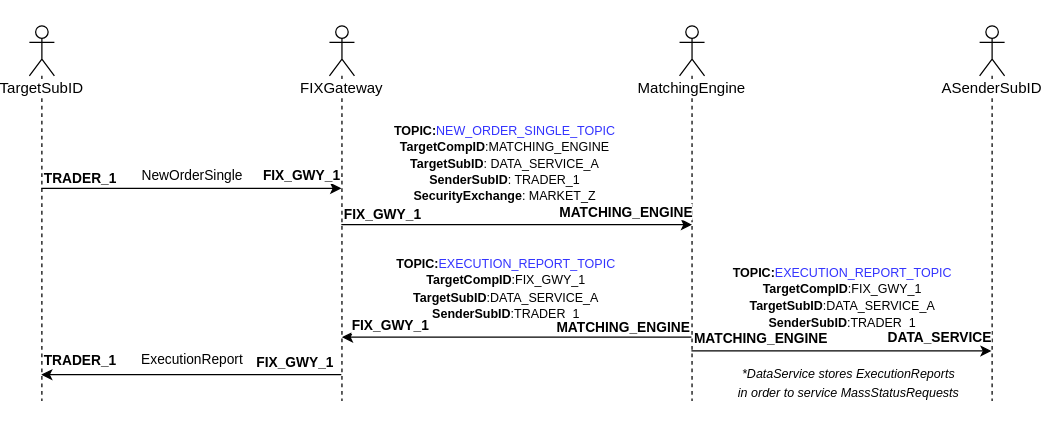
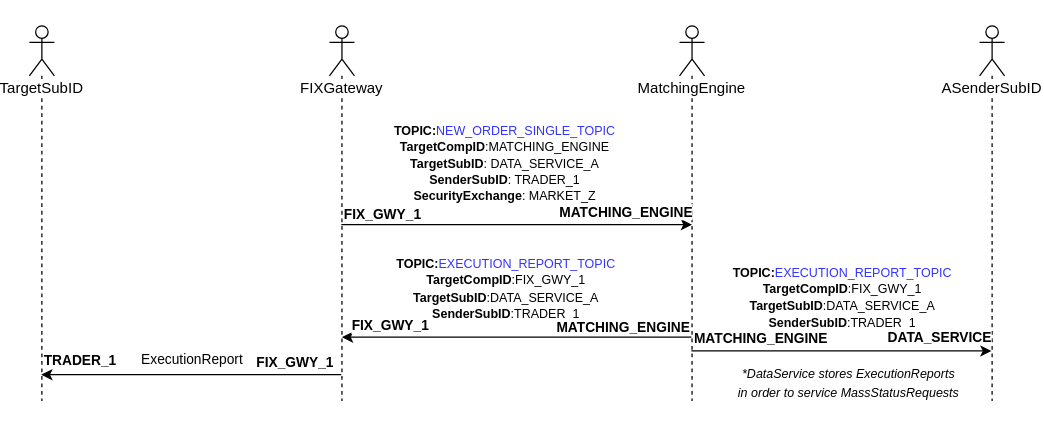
edge "TargetSubID" -> "FIXGateway": removed, labels "TRADER_1", "NewOrderSingle", "FIX_GWY_1"
